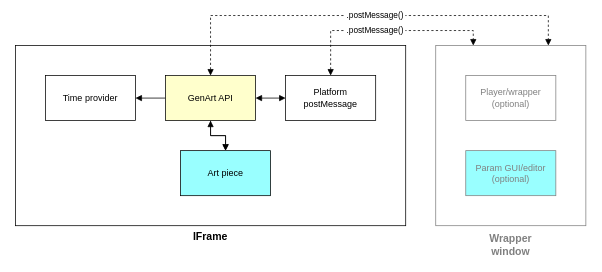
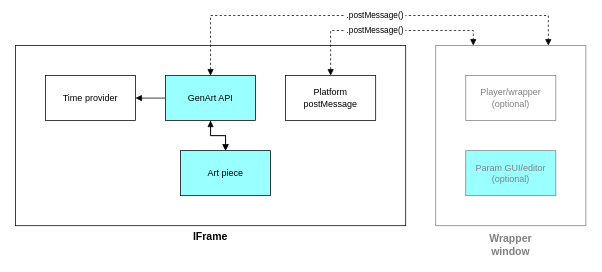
node "GenArt API": fillcolor #ffffcc -> #99ffff
edge "GenArt API" -- "Platform postMessage": removed
